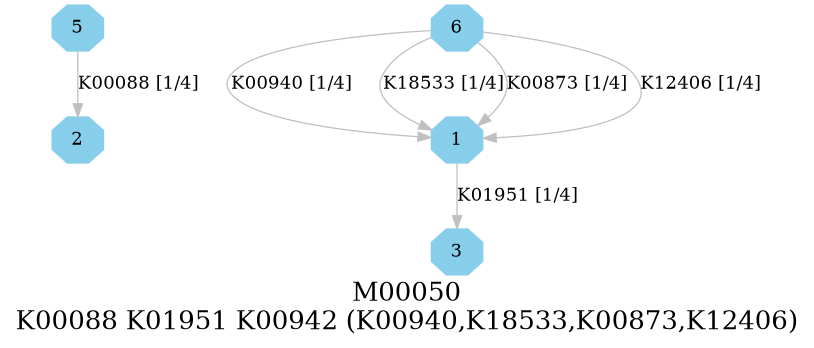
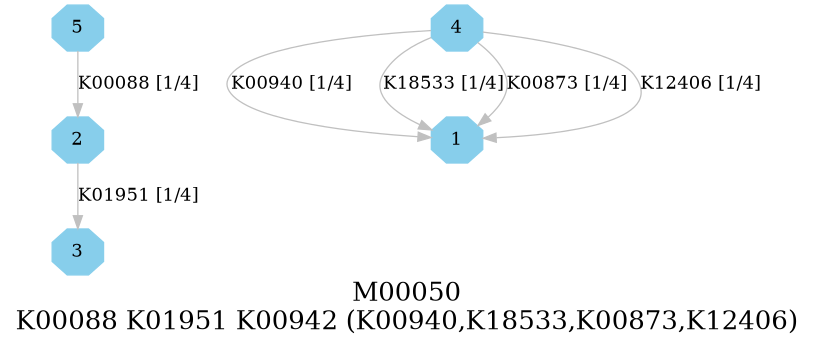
node "6": label "6" -> "4"
edge "1" -> "3": now "2" -> "3"
